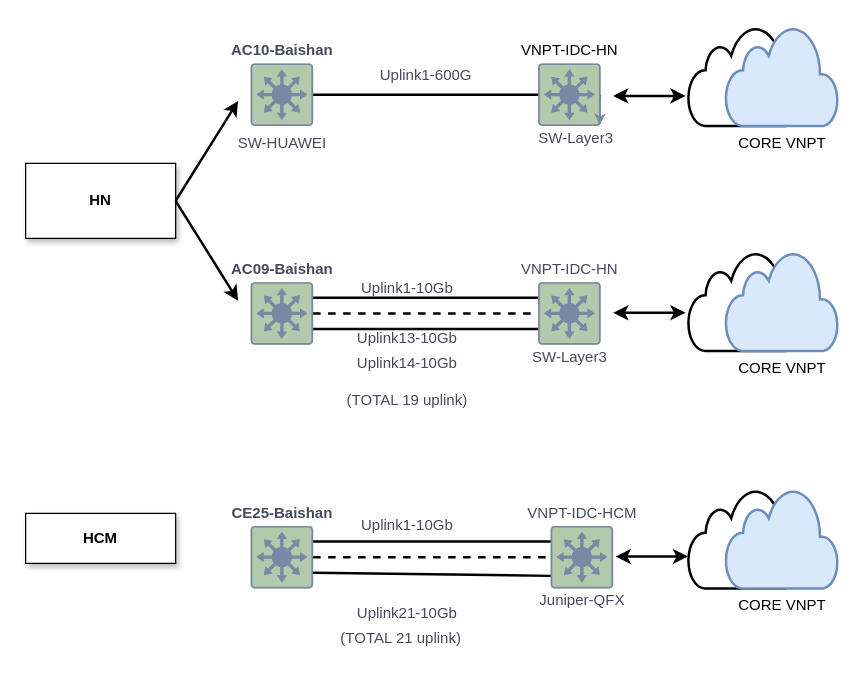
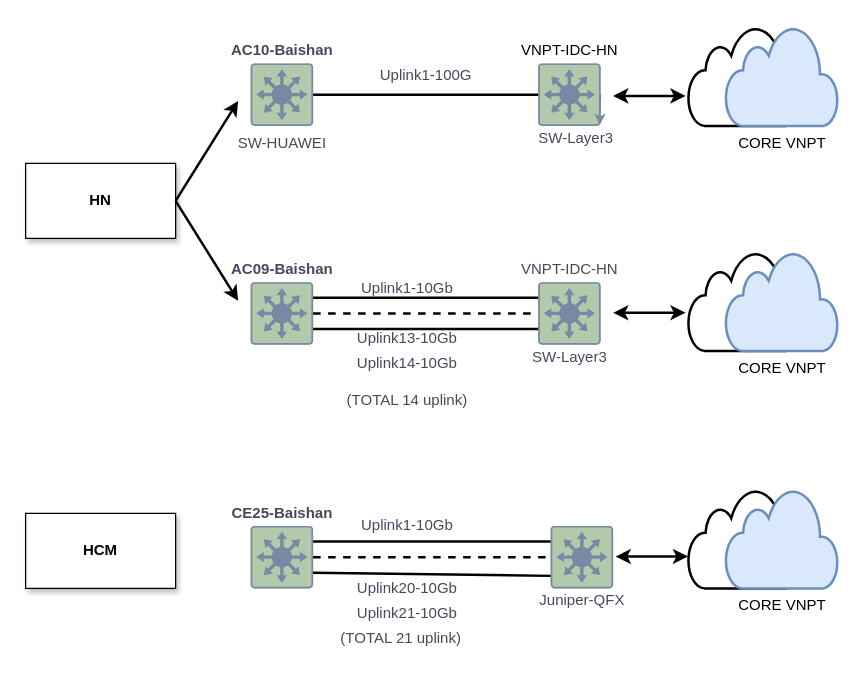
node "Uplink1-600G": label "Uplink1-600G" -> "Uplink1-100G"
node "(TOTAL 19 uplink)": label "(TOTAL 19 uplink)" -> "(TOTAL 14 uplink)"
node "VNPT-IDC-HCM": removed
node "HCM": size 150x50 -> 150x75
node "Uplink20-10Gb": added
